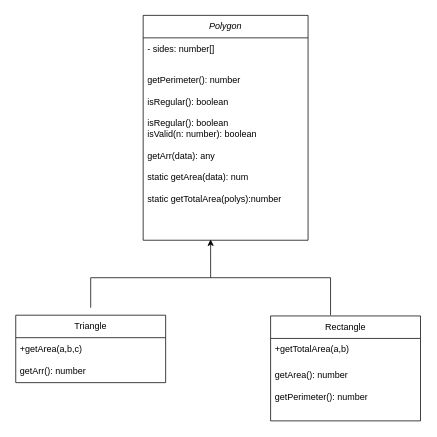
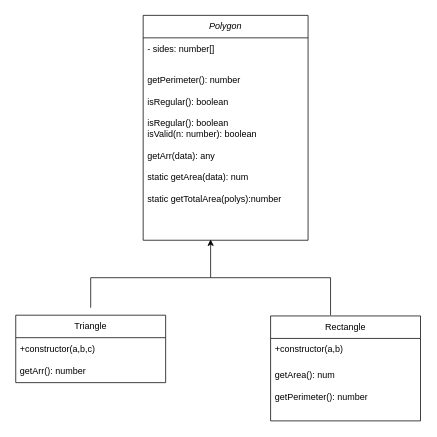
node "+getArea(a,b,c)": label "+getArea(a,b,c)" -> "+constructor(a,b,c)"
node "+getTotalArea(a,b)": label "+getTotalArea(a,b)" -> "+constructor(a,b)"
node "getArea(): number getPerimeter(): number": label "getArea(): number getPerimeter(): number" -> "getArea(): num getPerimeter(): number"
